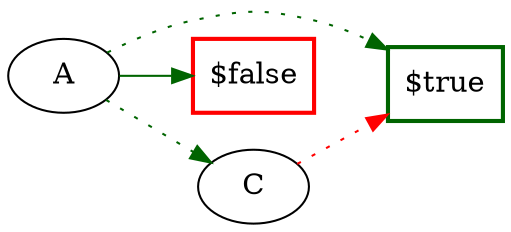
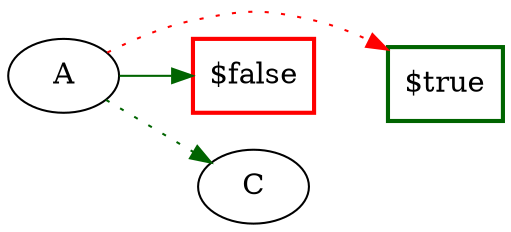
edge "A" -> "$true": color darkgreen -> red
edge "C" -> "$true": removed
